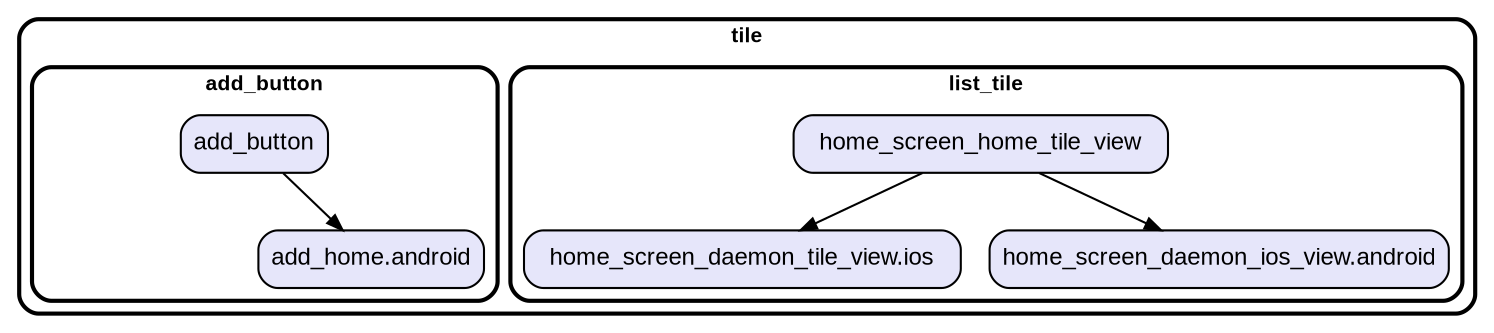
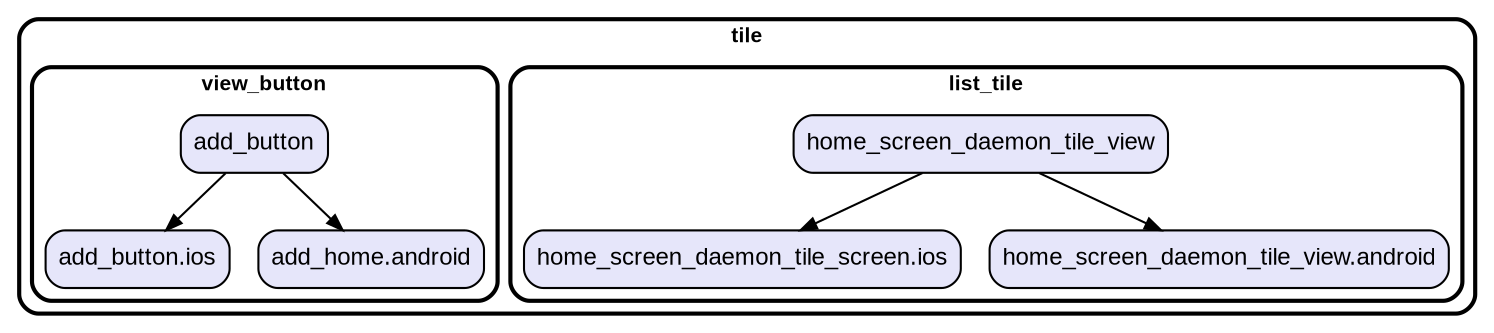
cluster "add_button": label "add_button" -> "view_button"
node "home_screen_home_tile_view": label "home_screen_home_tile_view" -> "home_screen_daemon_tile_view"
node "add_button.ios": added
node "home_screen_daemon_tile_view.ios": label "home_screen_daemon_tile_view.ios" -> "home_screen_daemon_tile_screen.ios"
node "home_screen_daemon_ios_view.android": label "home_screen_daemon_ios_view.android" -> "home_screen_daemon_tile_view.android"
